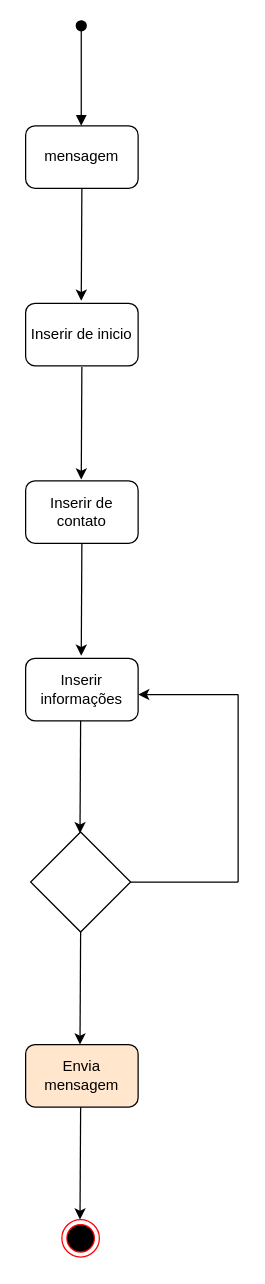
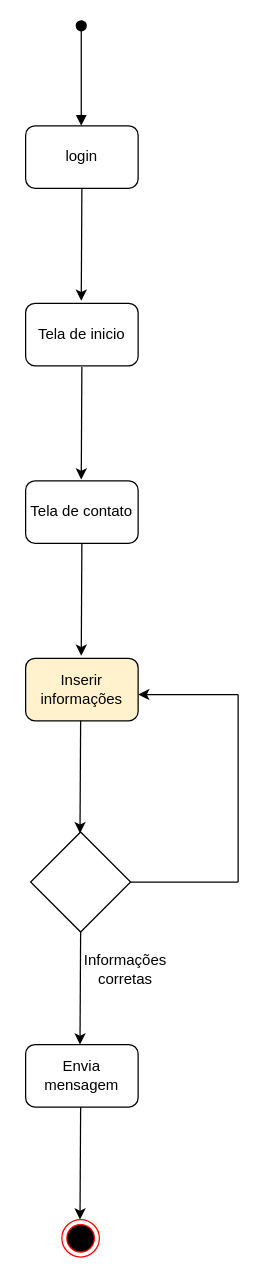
node "mensagem": label "mensagem" -> "login"
node "Inserir de inicio": label "Inserir de inicio" -> "Tela de inicio"
node "Inserir de contato": label "Inserir de contato" -> "Tela de contato"
node "Inserir informações": fillcolor #ffffff -> #fff2cc
node "Informações corretas": added
node "Envia mensagem": fillcolor #ffe6cc -> #ffffff
